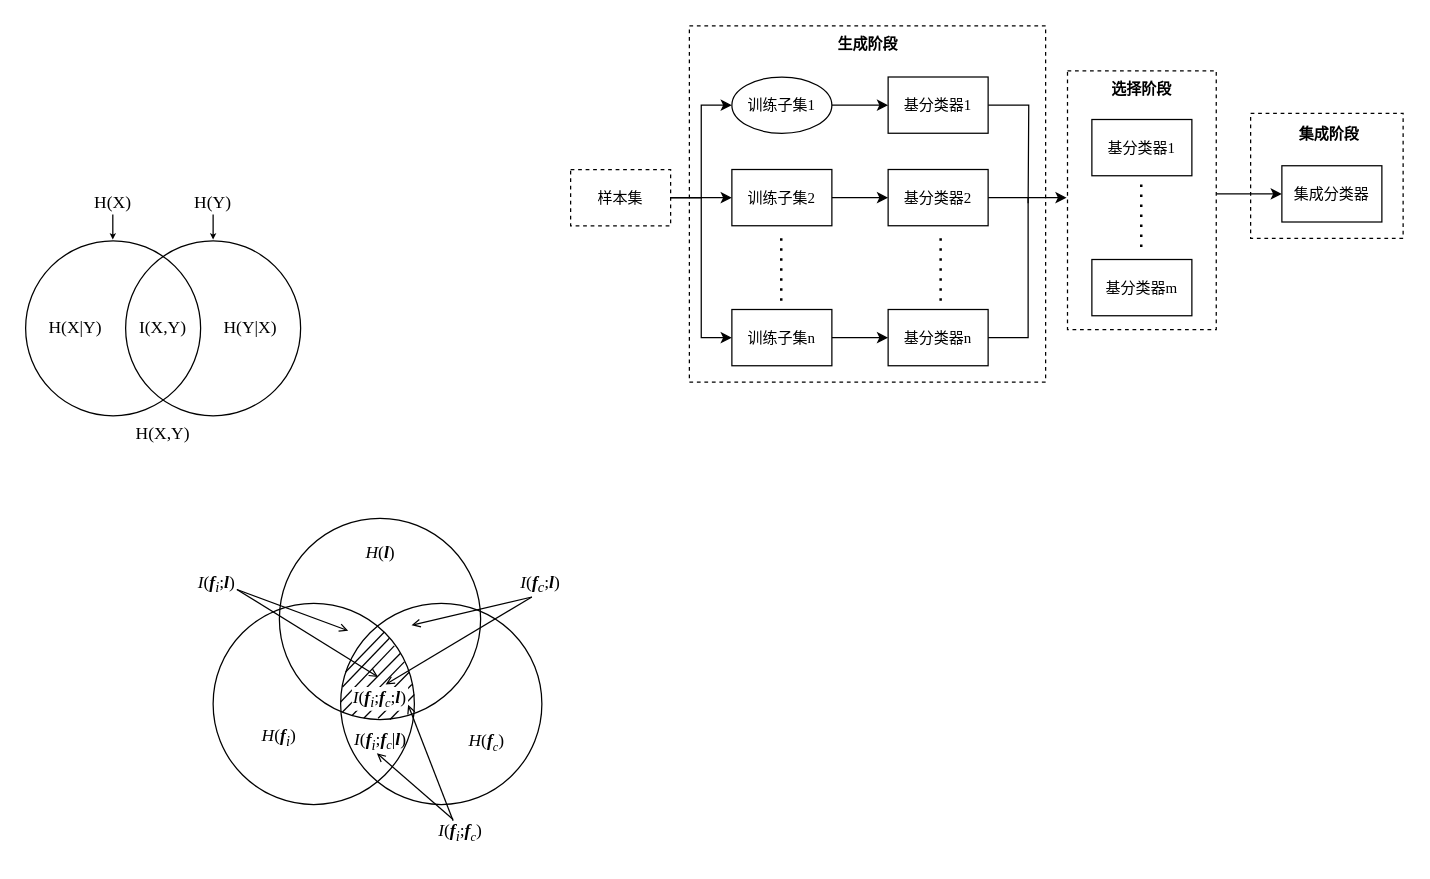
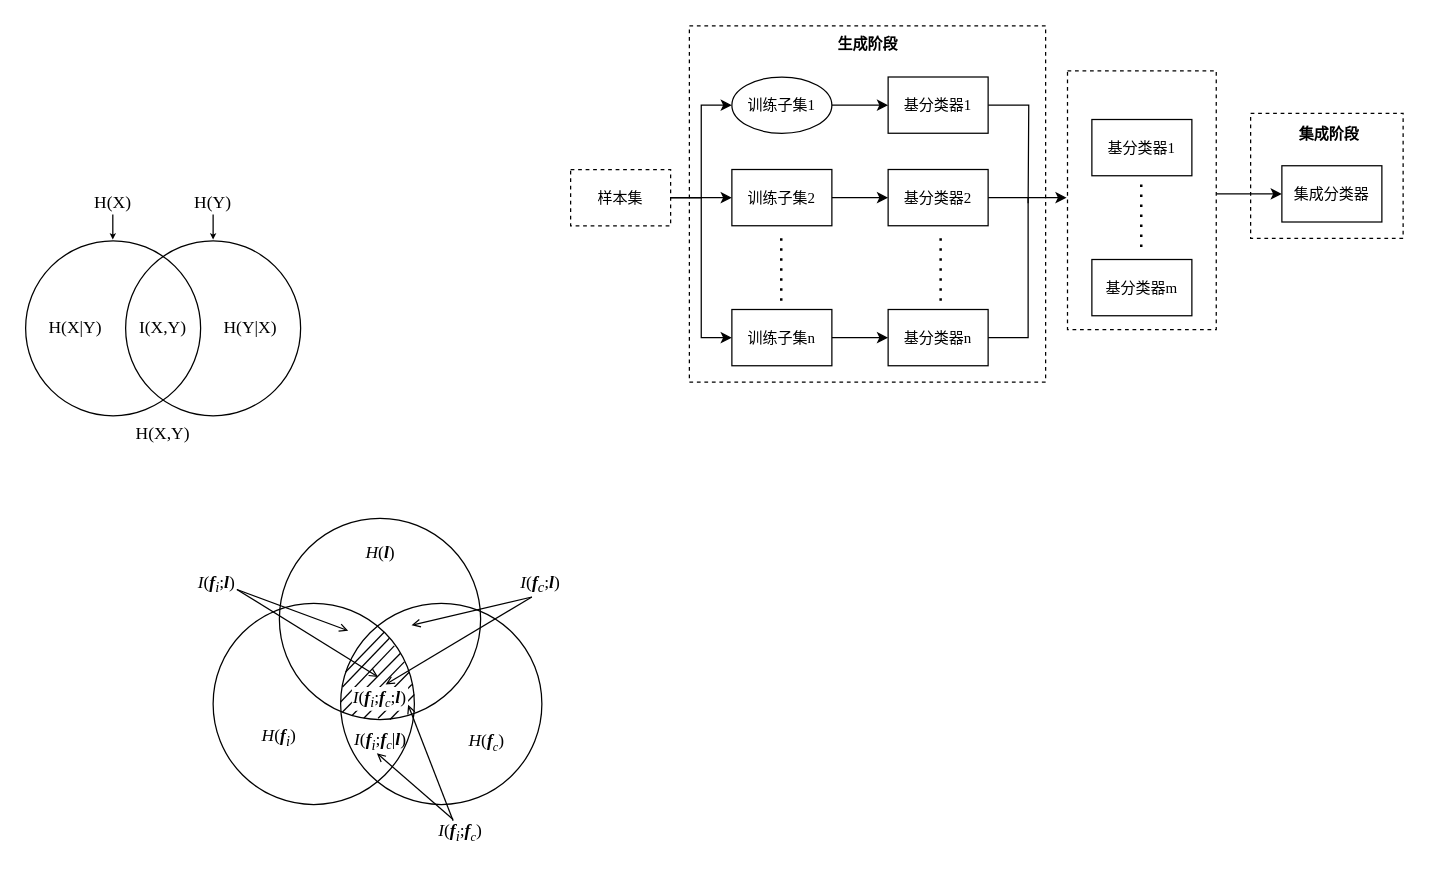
node "选择阶段": removed
